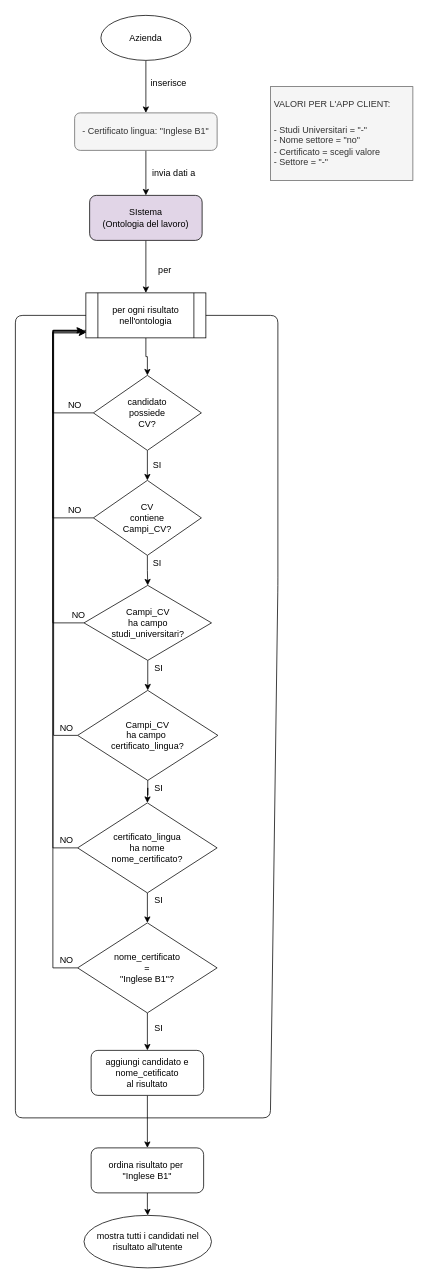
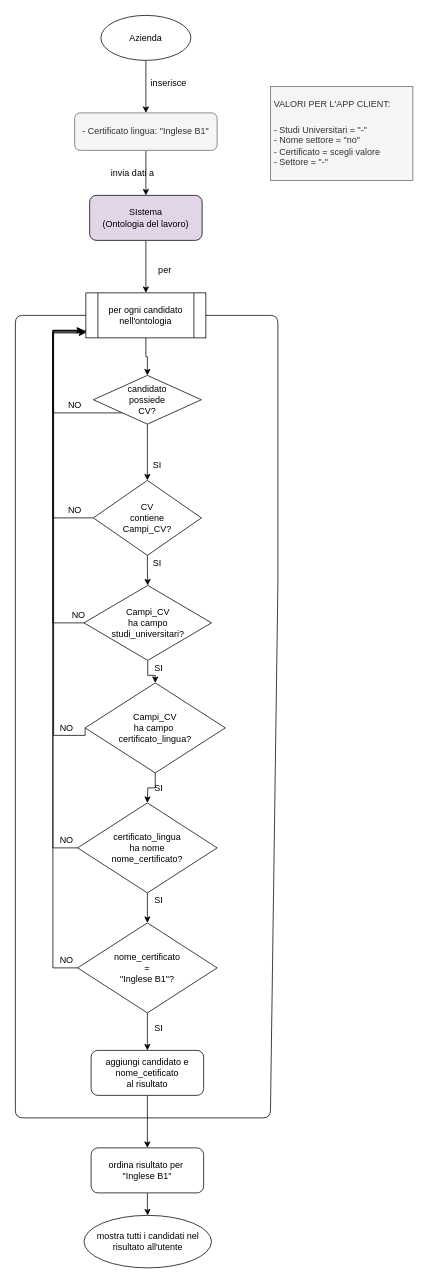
node "invia dati a": moved (174, 173) -> (132, 173)
node "per ogni risultato nell'ontologia": label "per ogni risultato nell'ontologia" -> "per ogni candidato nell'ontologia"
node "candidato possiede CV?": size 108x75 -> 108x49
node "Campi_CV ha campo certificato_lingua?": moved (148, 735) -> (155, 728)
